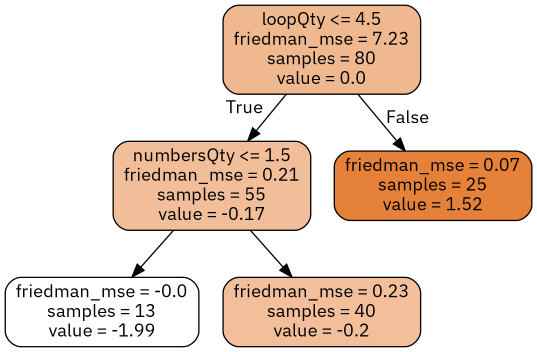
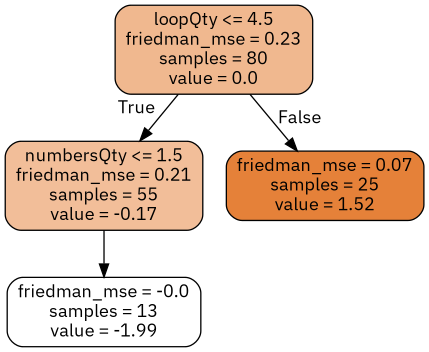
node "loopQty <= 4.5 friedman_mse = 7.23 samples = 80 value = 0.0": label "loopQty <= 4.5 friedman_mse = 7.23 samples = 80 value = 0.0" -> "loopQty <= 4.5 friedman_mse = 0.23 samples = 80 value = 0.0"
node "friedman_mse = 0.23 samples = 40 value = -0.2": removed
